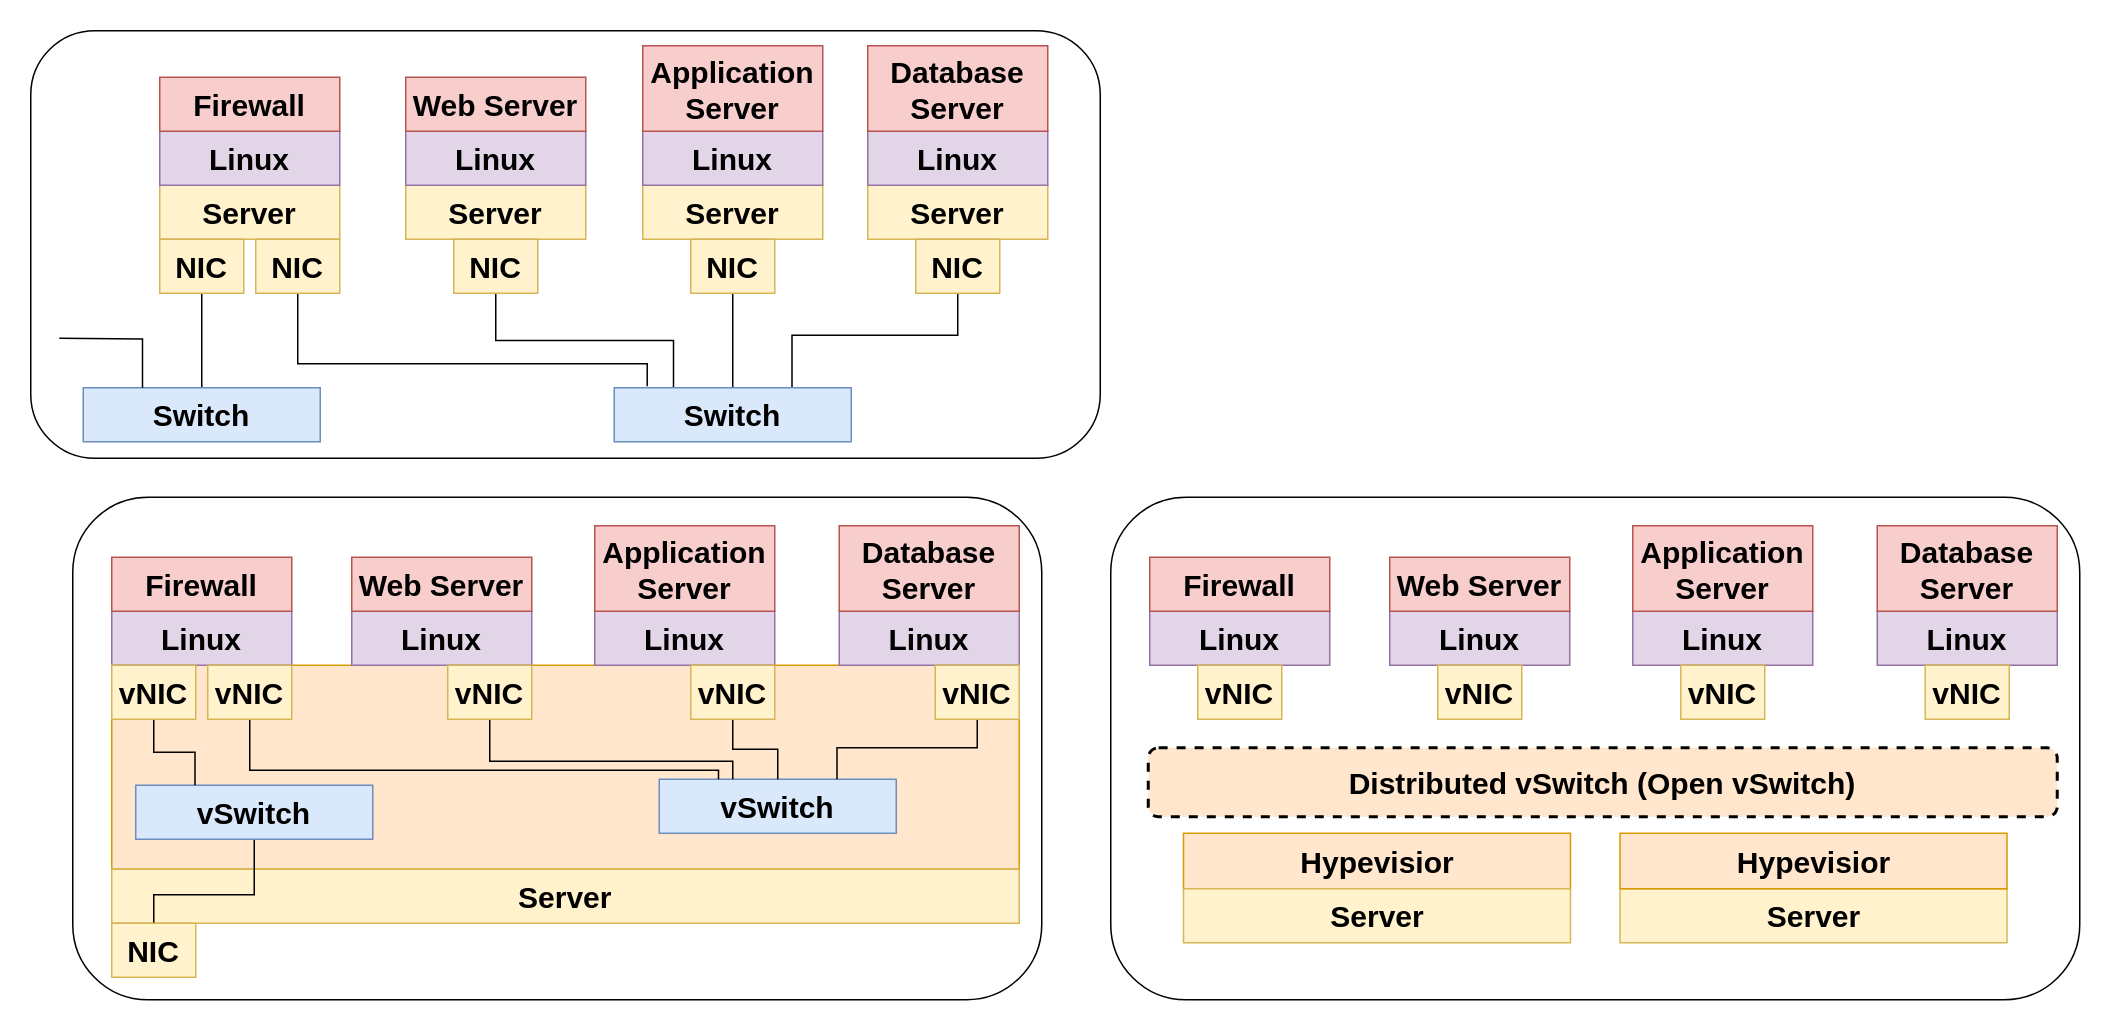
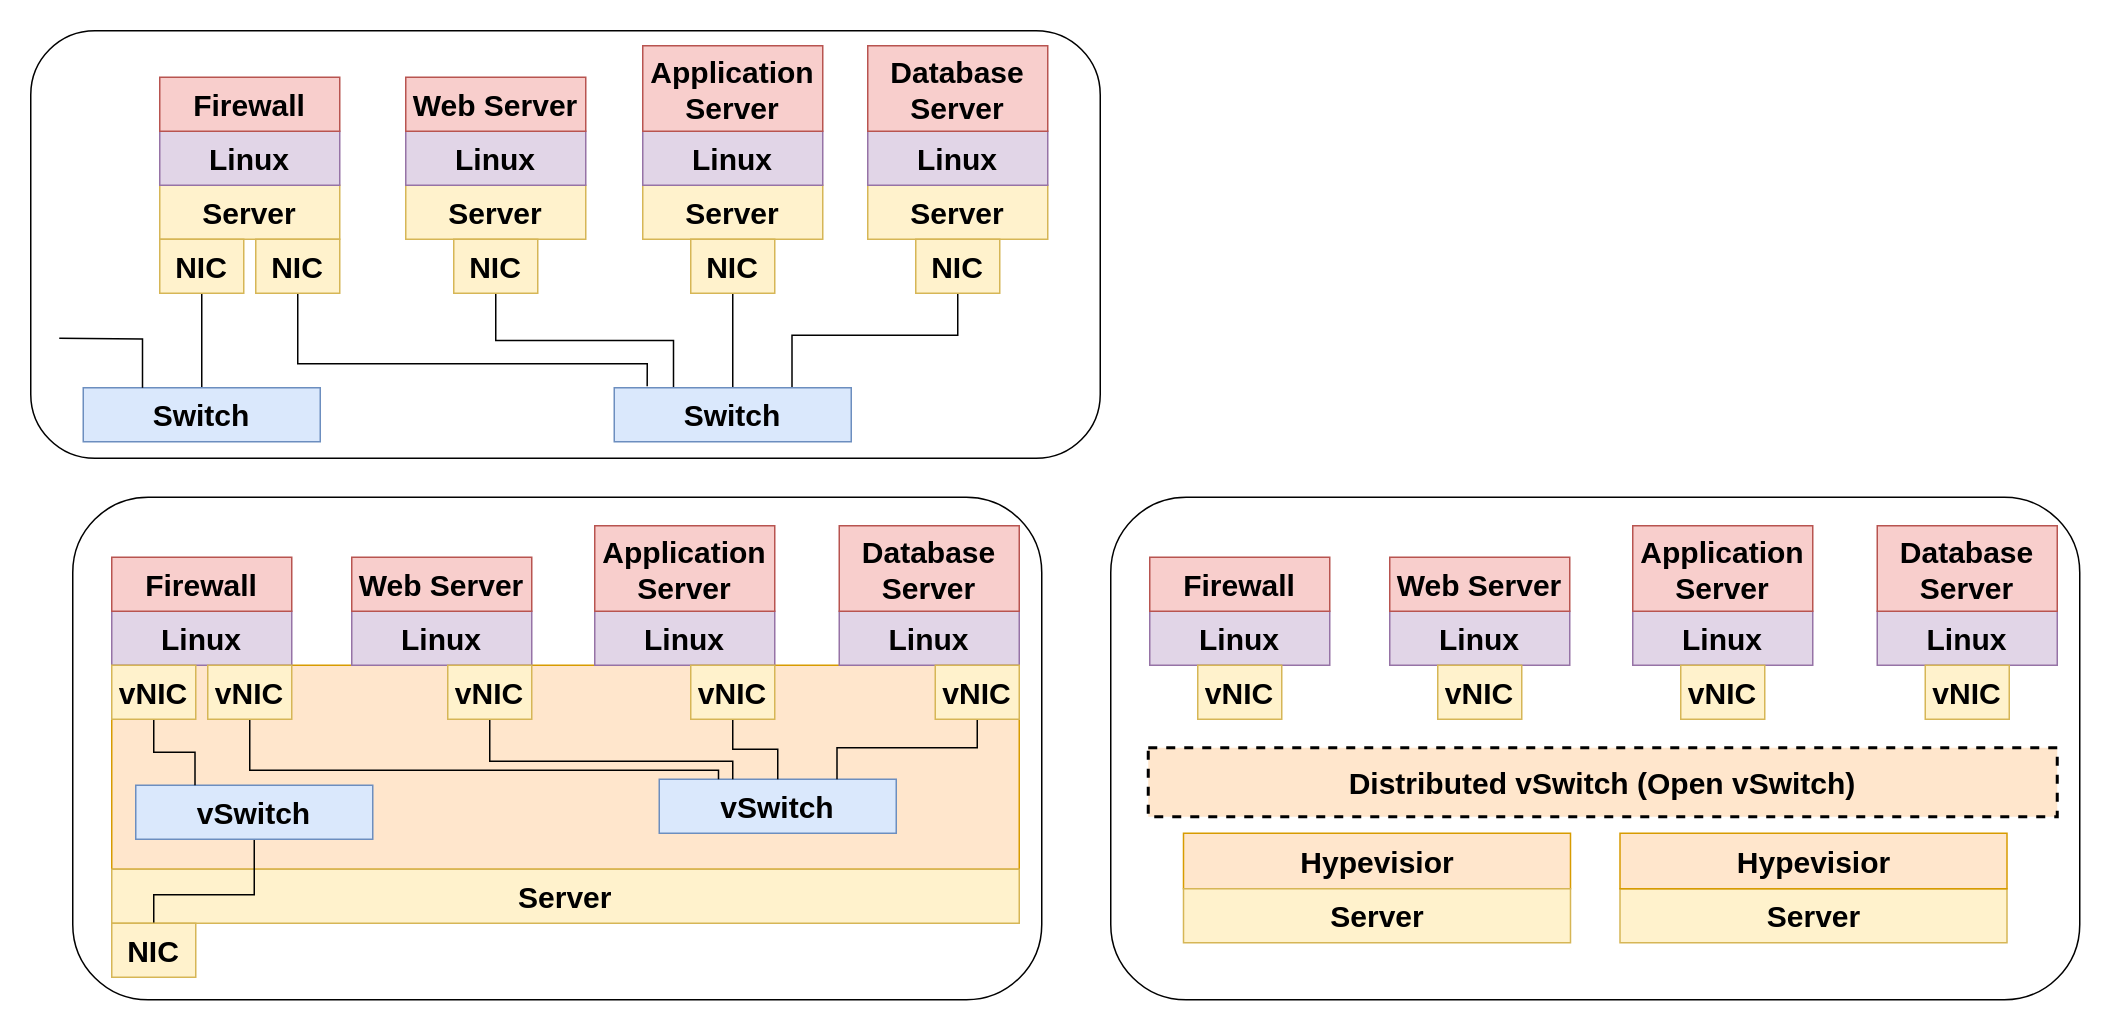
node "Distributed vSwitch (Open vSwitch)": shape rounded rectangle -> rectangle
